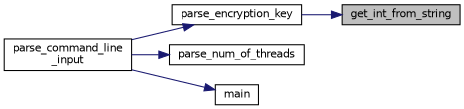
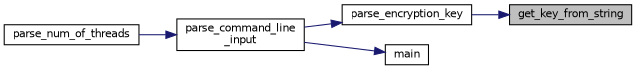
node "get_int_from_string": label "get_int_from_string" -> "get_key_from_string"
edge "parse_command_line _input" -> "parse_num_of_threads": reversed
